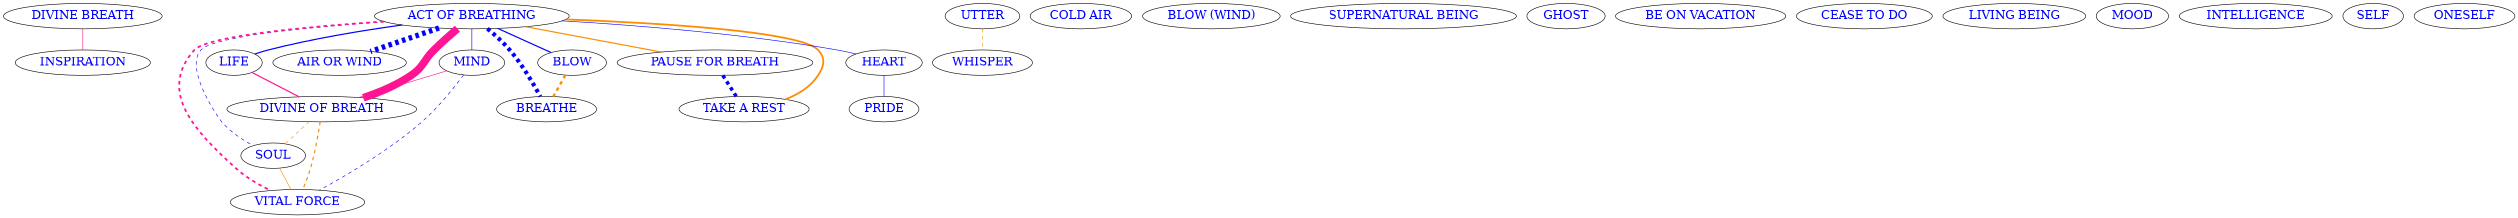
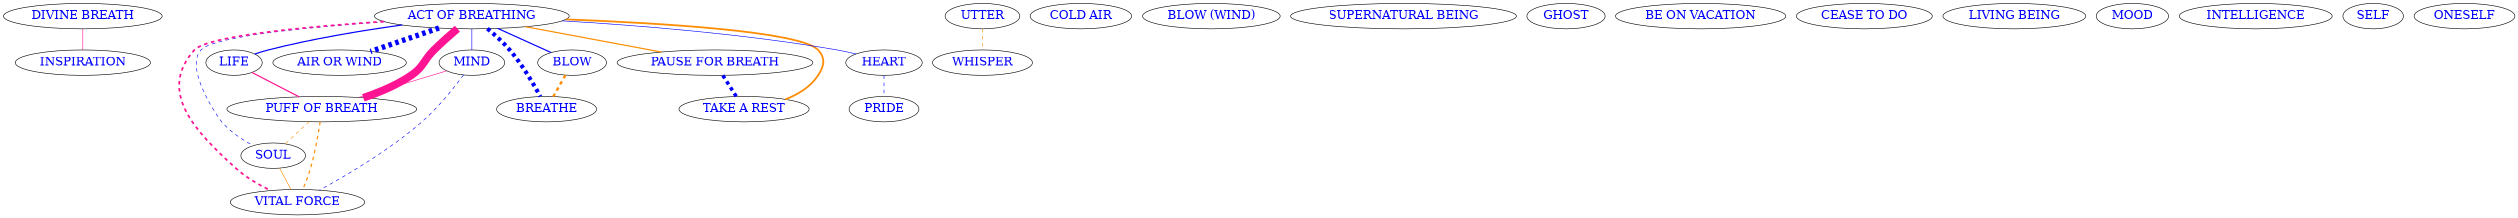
edge "HEART" -- "PRIDE": style solid -> dashed
node "DIVINE OF BREATH": label "DIVINE OF BREATH" -> "PUFF OF BREATH"
